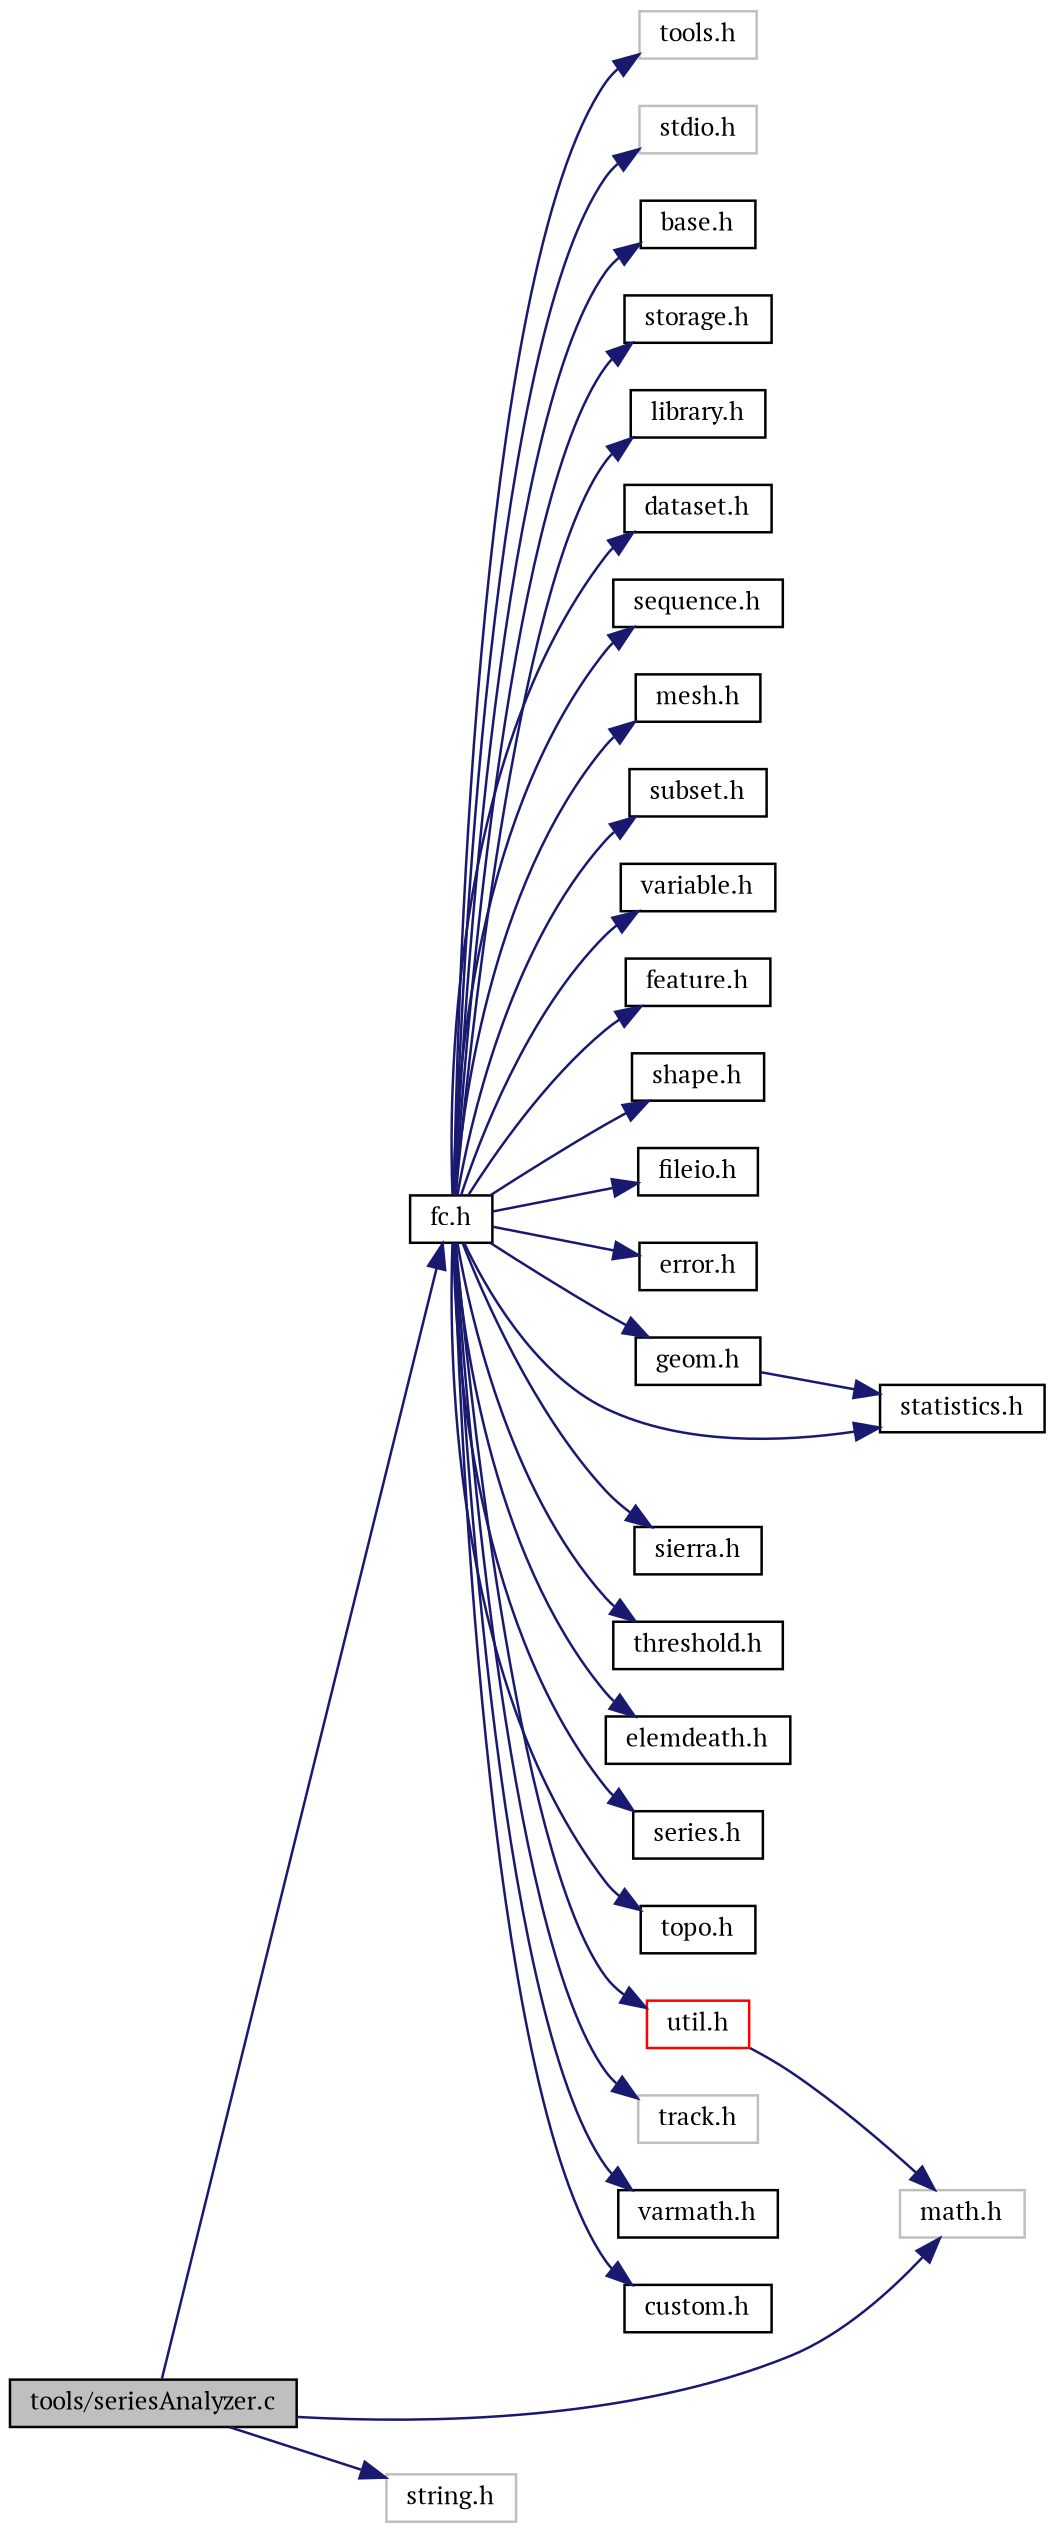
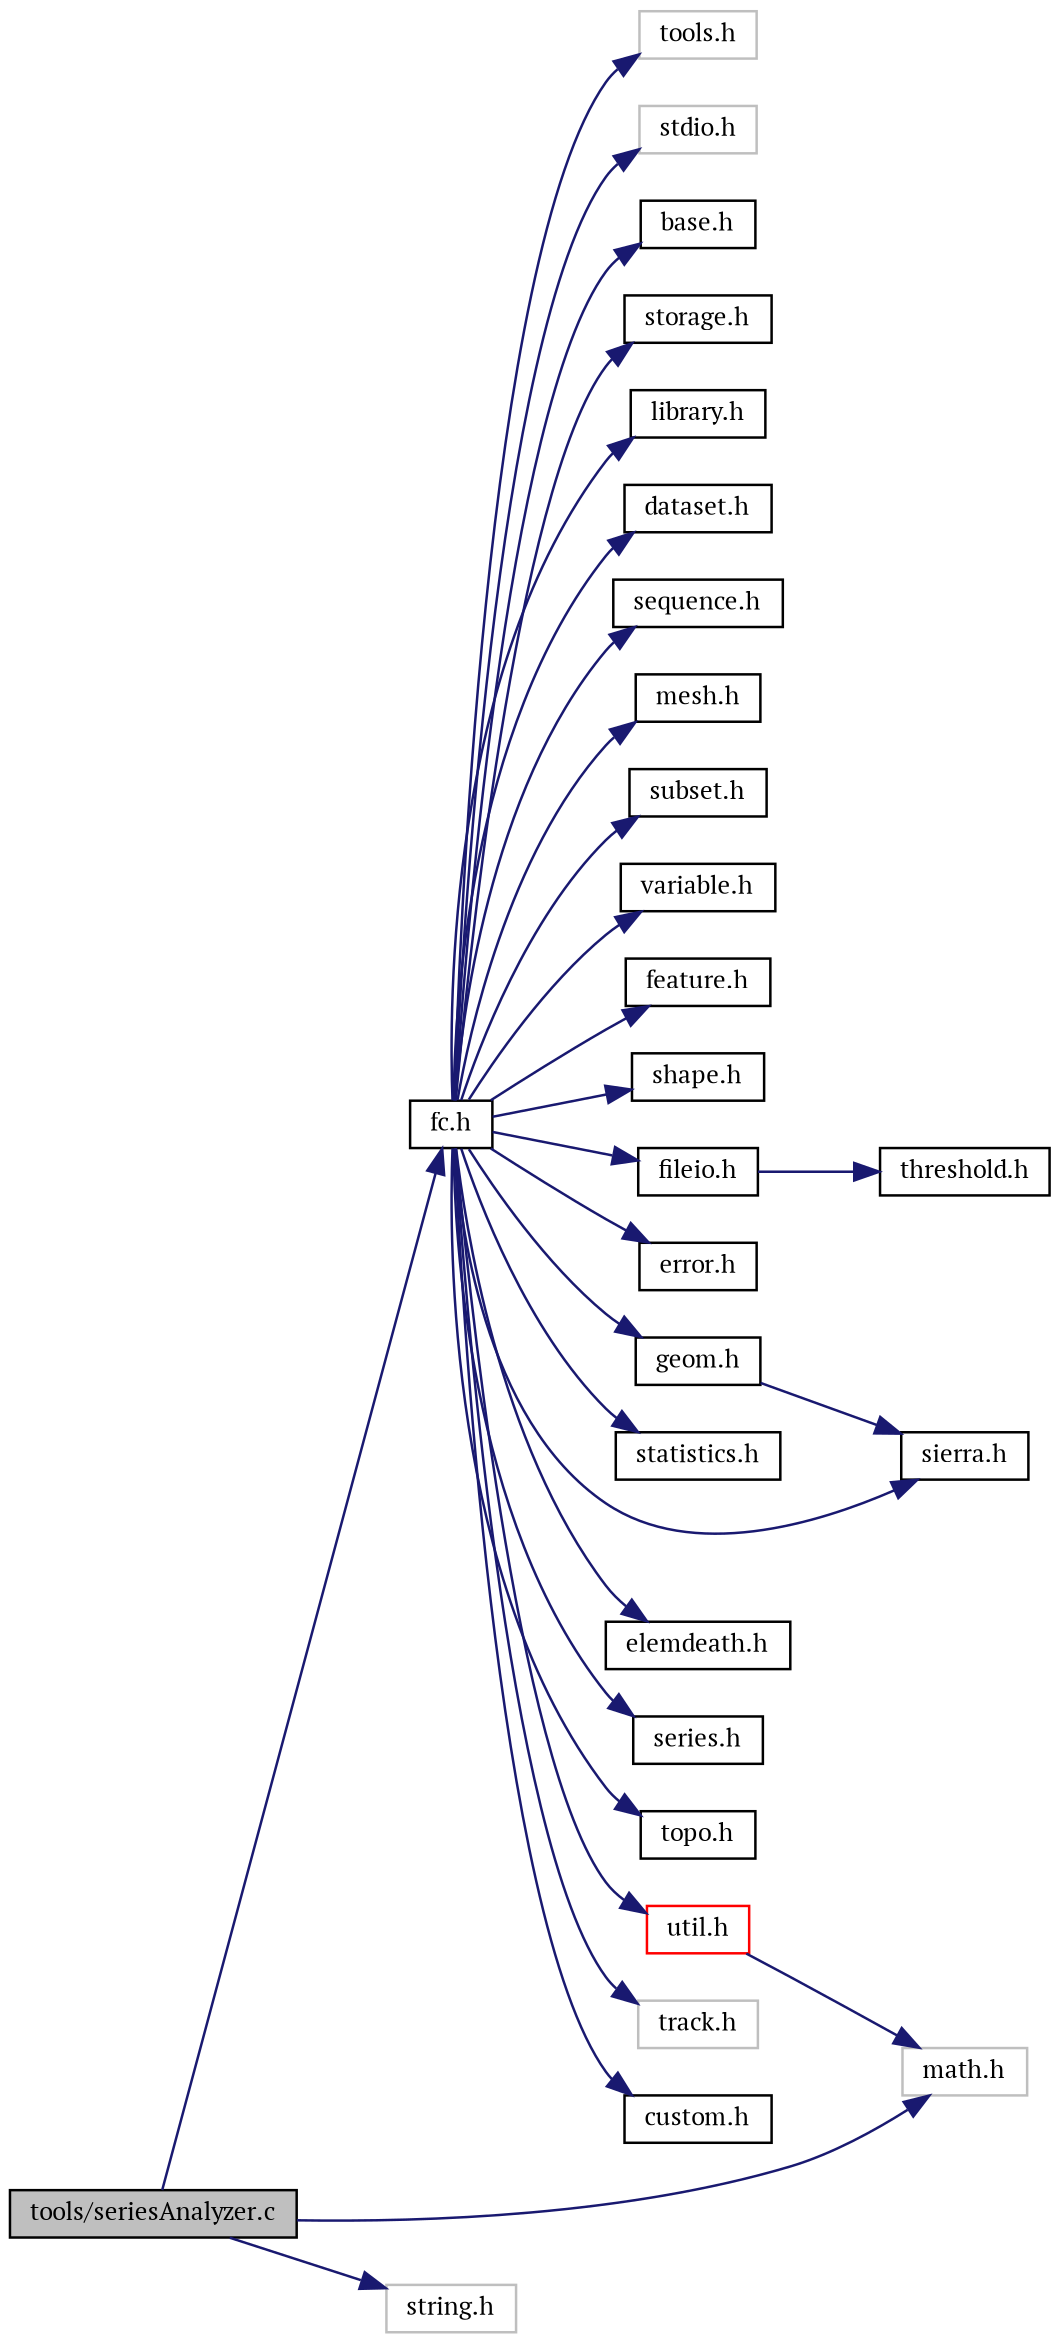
edge "geom.h" -> "statistics.h": now "geom.h" -> "sierra.h"
edge "fc.h" -> "threshold.h": now "fileio.h" -> "threshold.h"
node "varmath.h": removed
